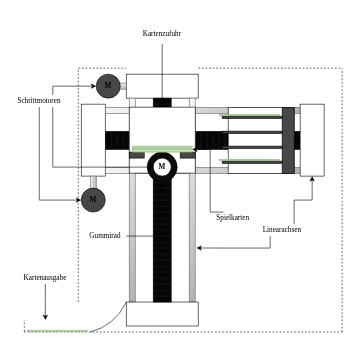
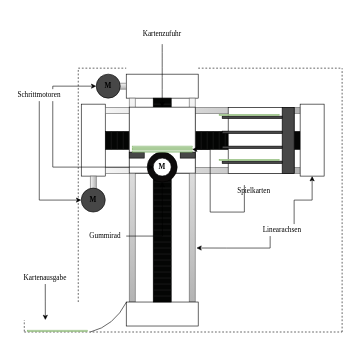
node "Schrittmotoren": moved (39, 101) -> (39, 95)
node "Spielkarten": moved (233, 218) -> (254, 191)
